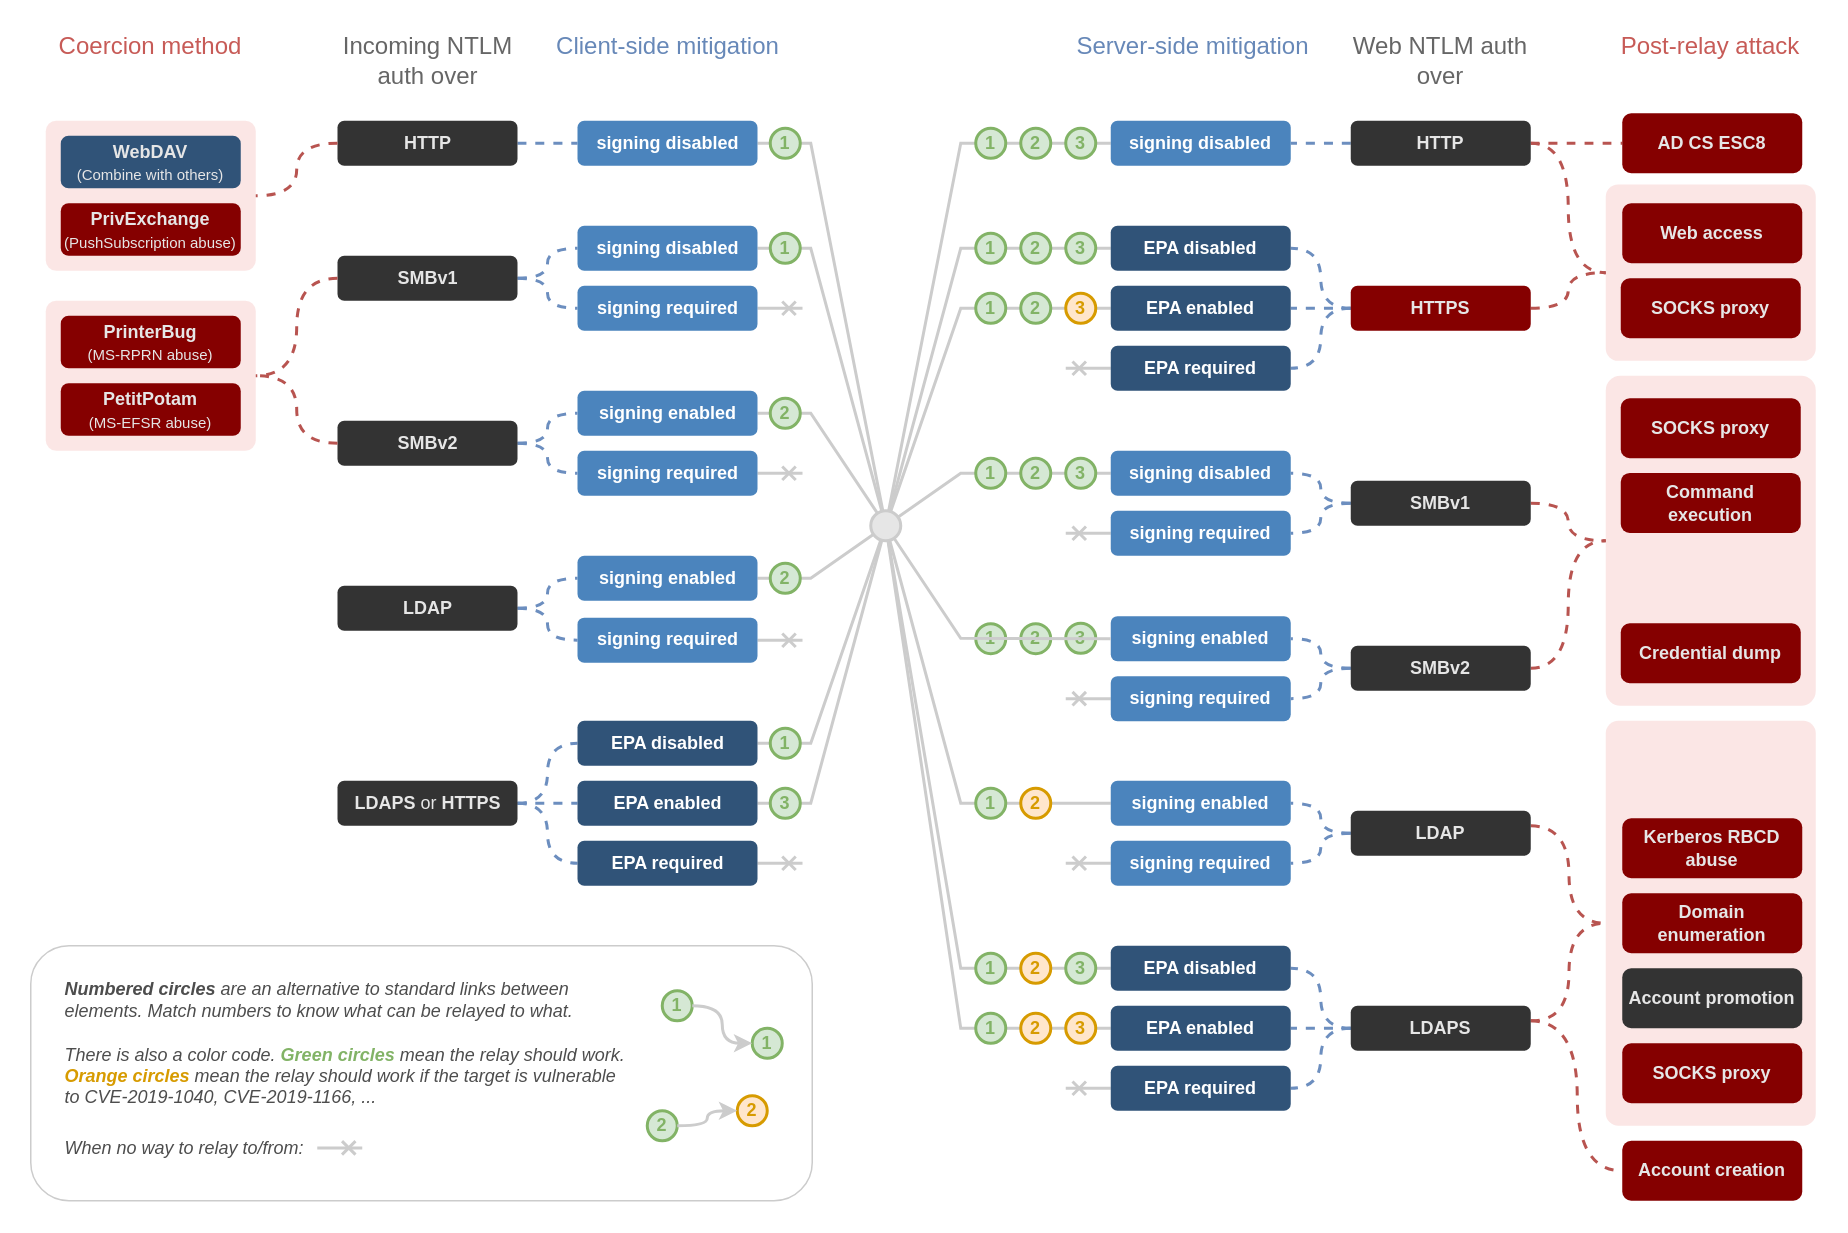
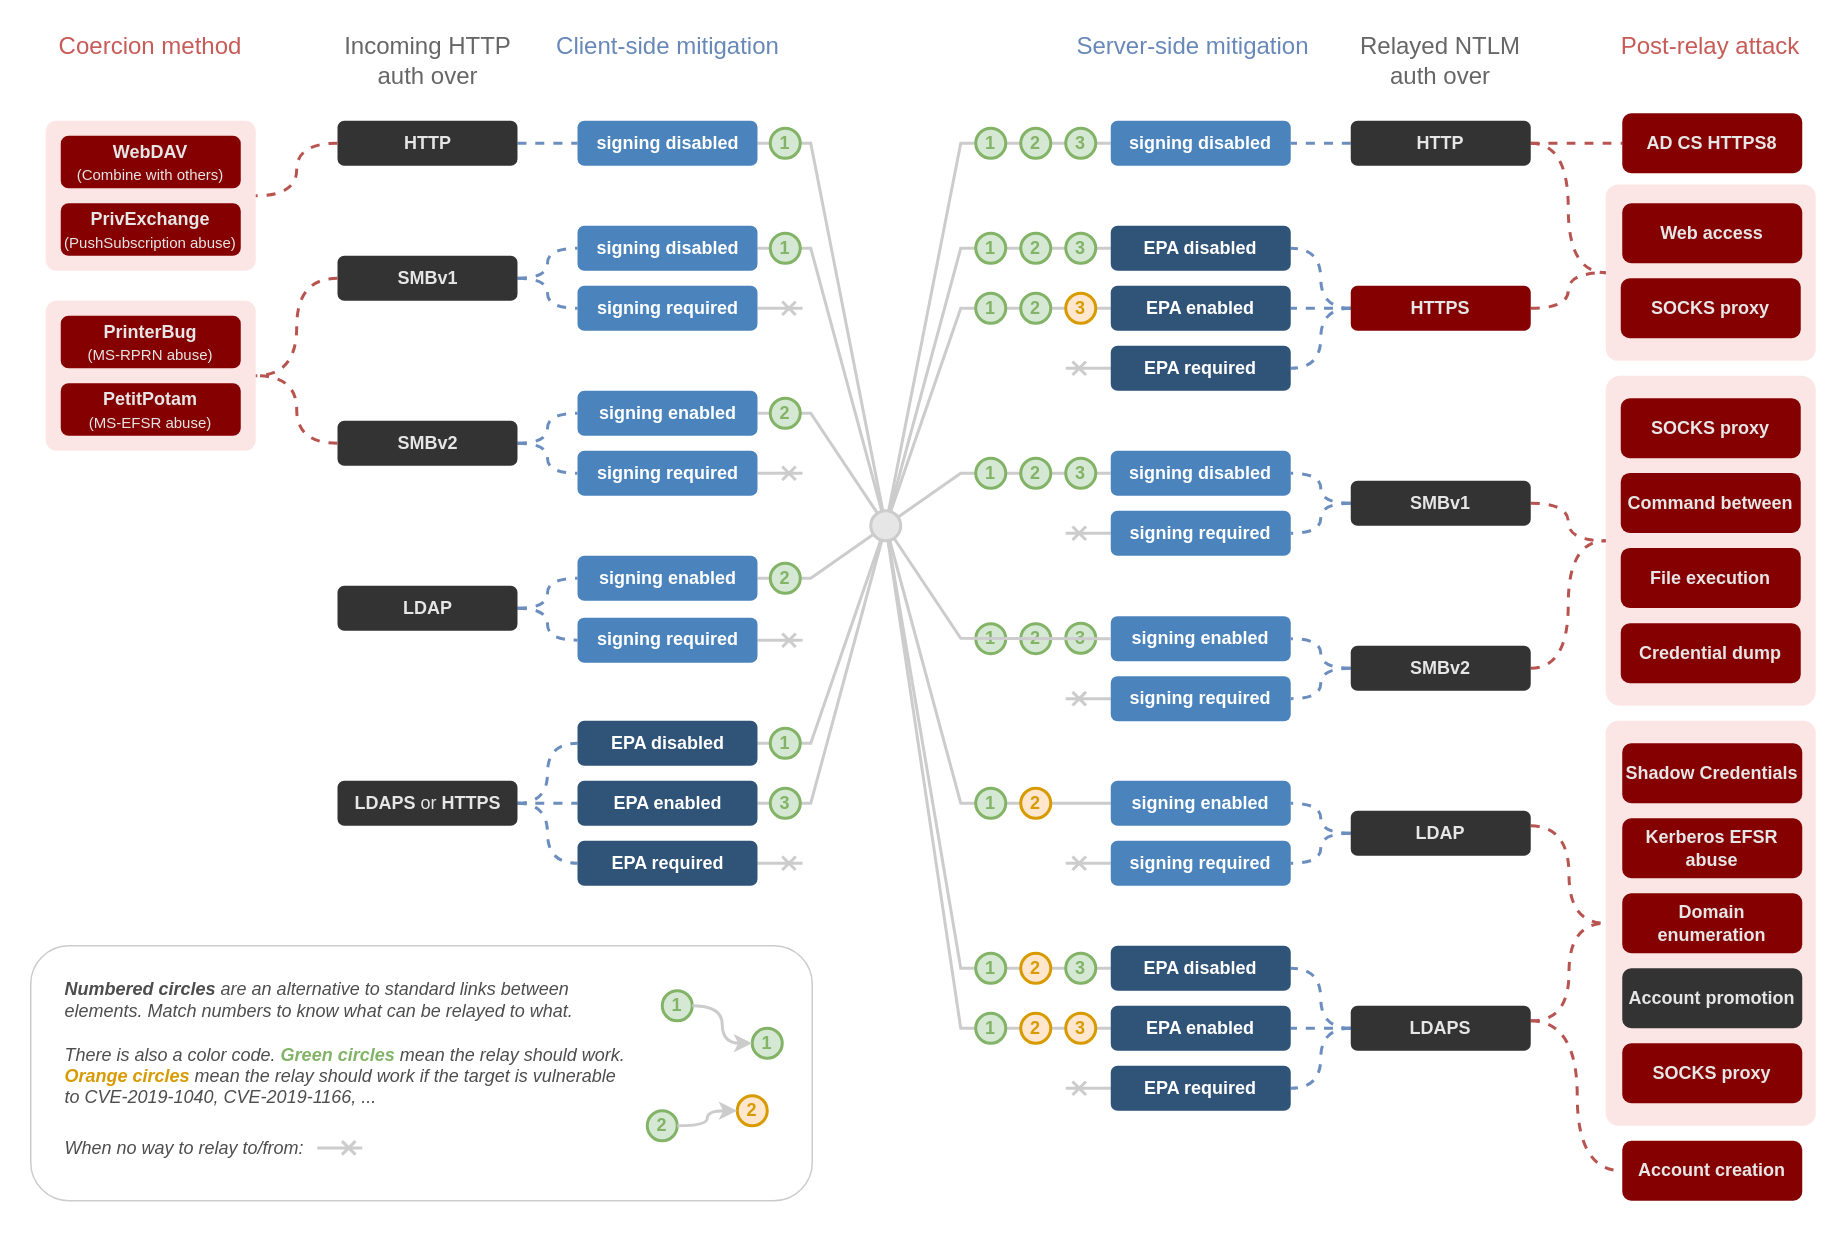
node "Incoming NTLM auth over": label "Incoming NTLM auth over" -> "Incoming HTTP auth over"
node "Web NTLM auth over": label "Web NTLM auth over" -> "Relayed NTLM auth over"
node "AD CS ESC8": label "AD CS ESC8" -> "AD CS HTTPS8"
node "WebDAV (Combine with others)": fillcolor #305378 -> #850000
node "Command execution": label "Command execution" -> "Command between"
node "File execution": added
node "Shadow Credentials": added
node "Kerberos RBCD abuse": label "Kerberos RBCD abuse" -> "Kerberos EFSR abuse"
